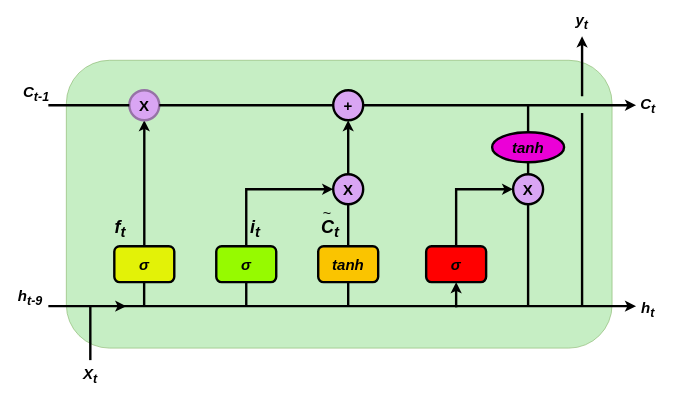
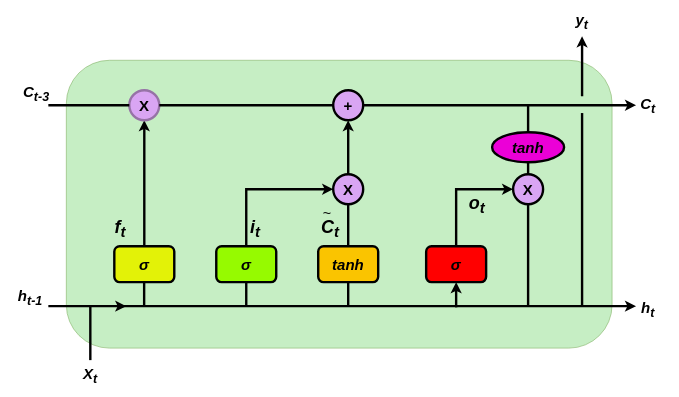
node "Ct-1": label "Ct-1" -> "Ct-3"
node "ot": added
node "ht-9": label "ht-9" -> "ht-1"
